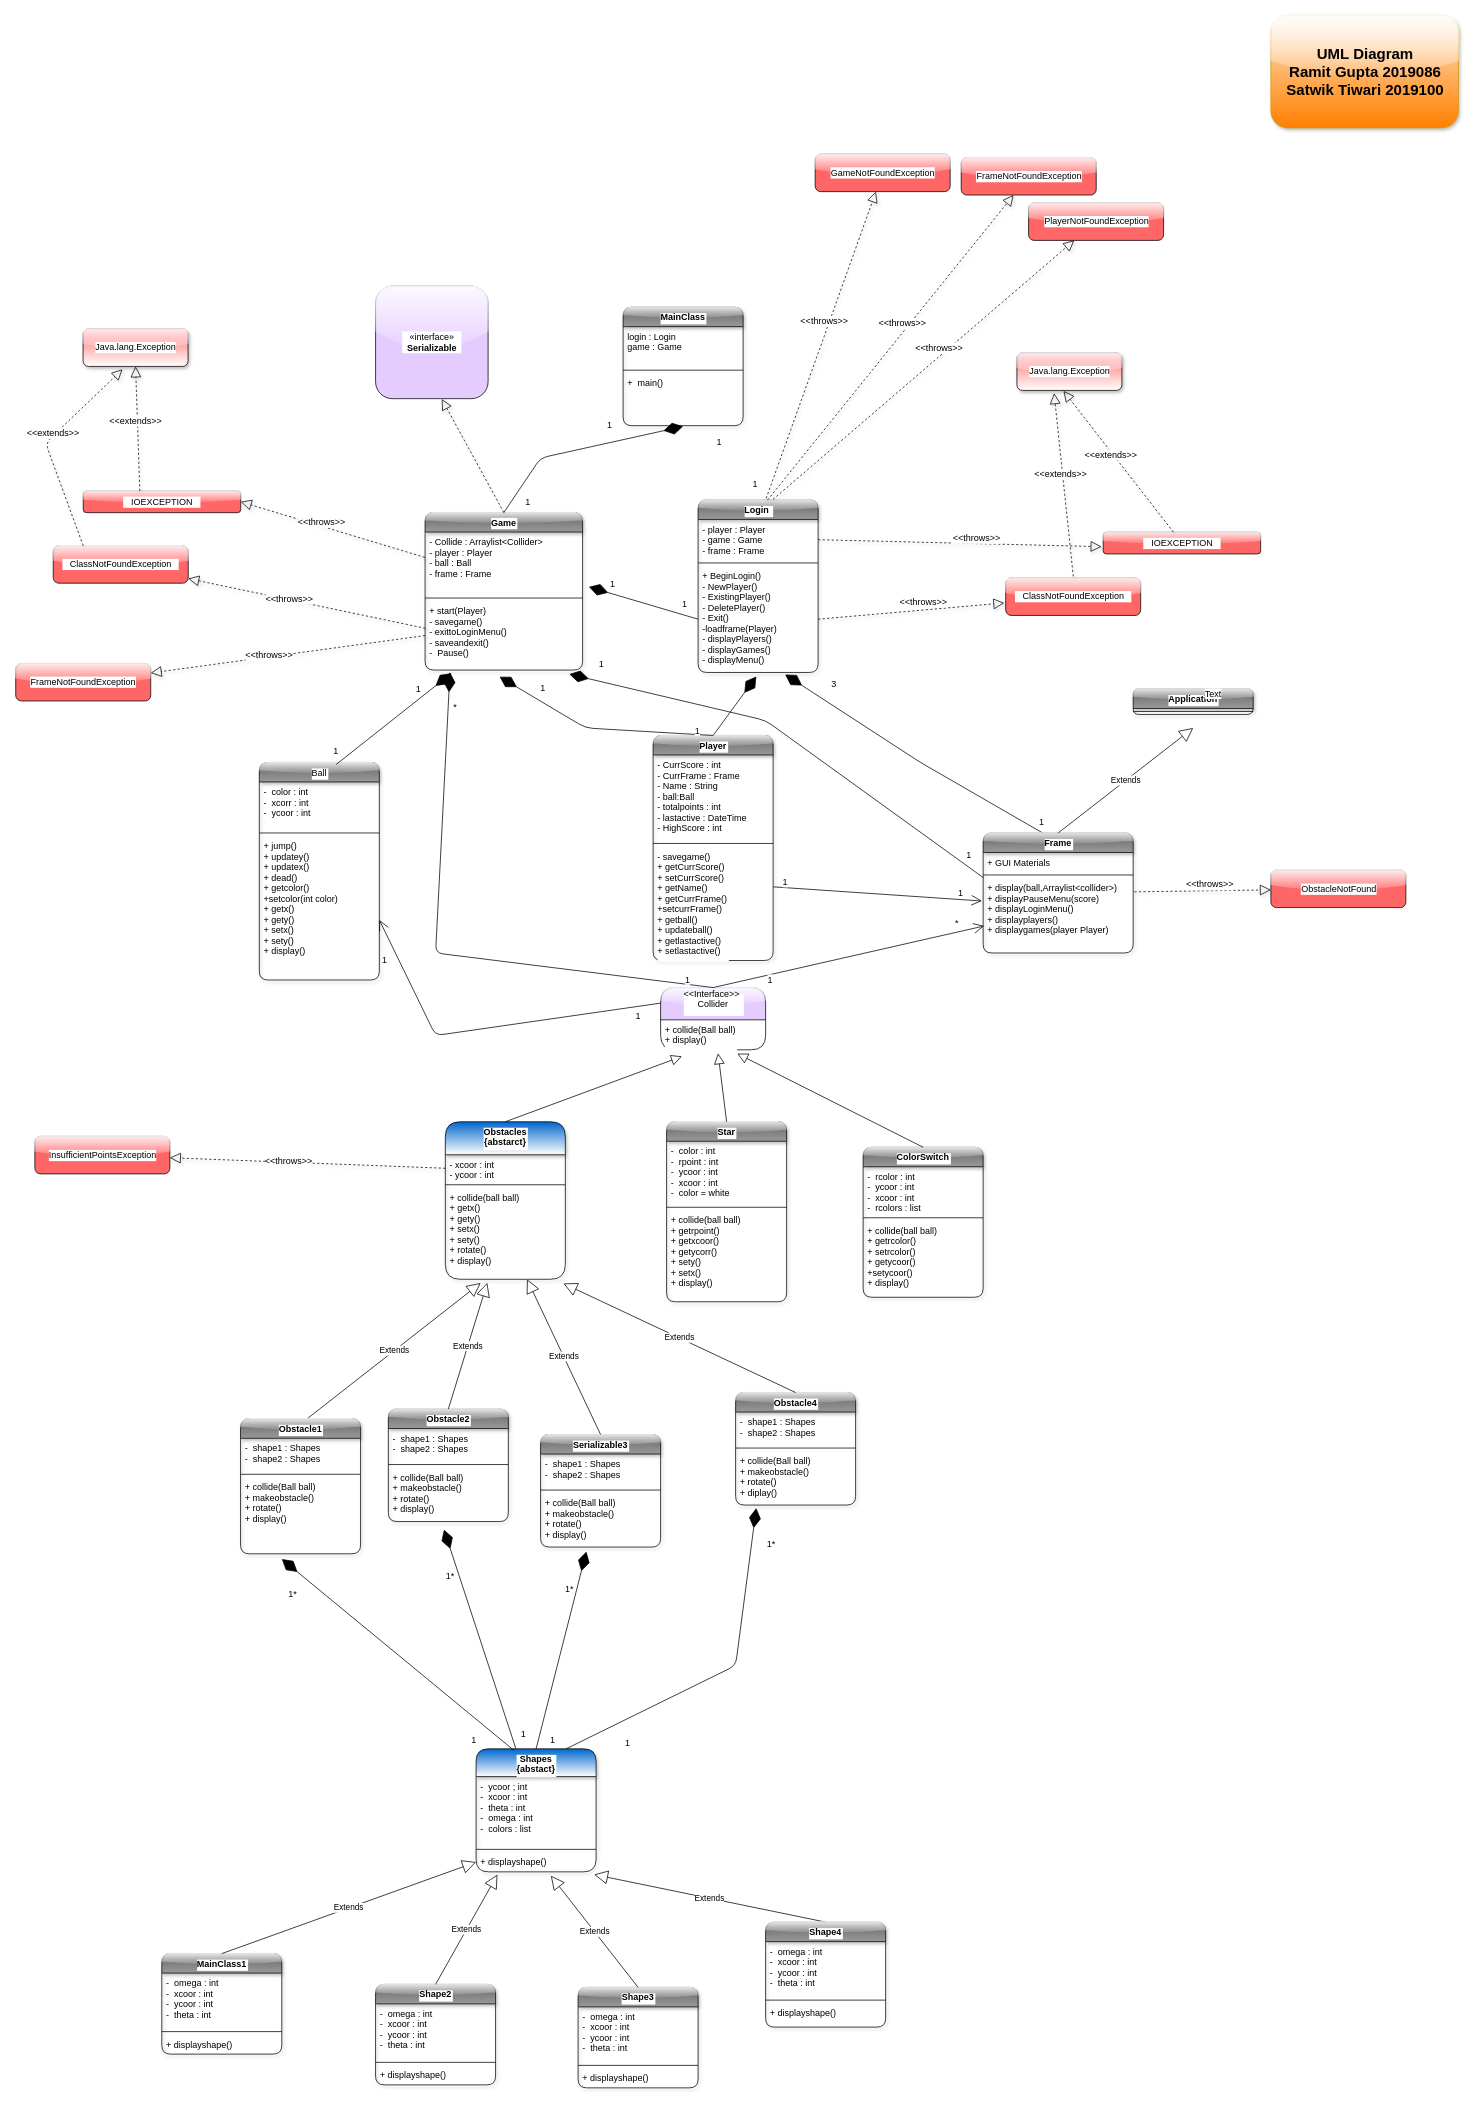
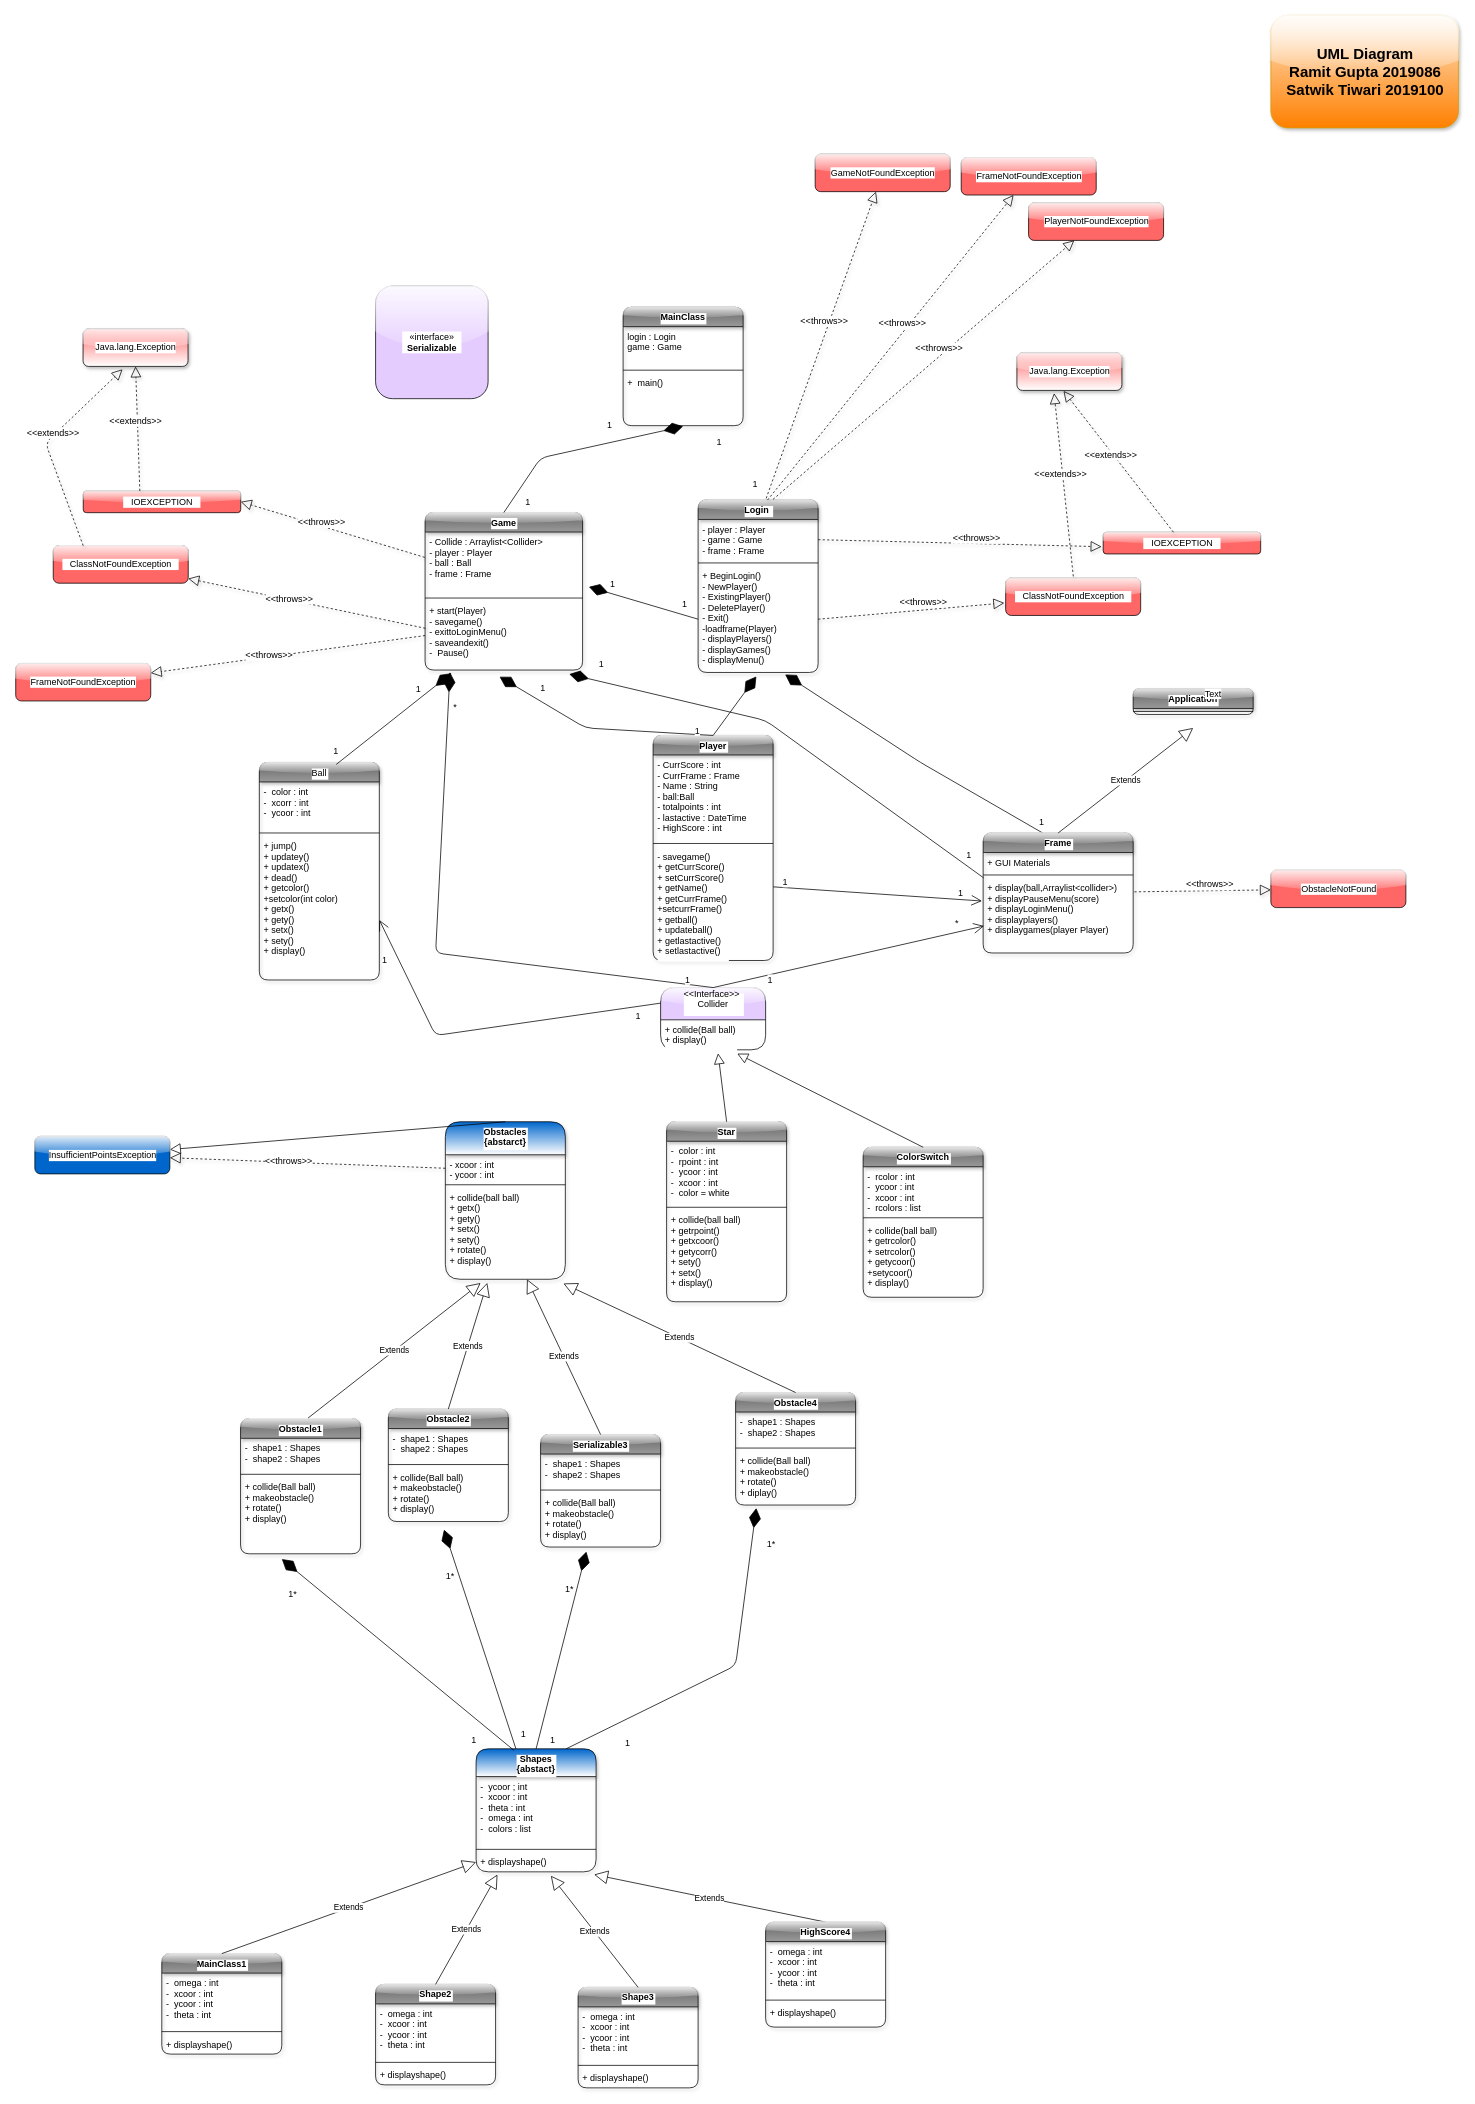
edge "Game" -> "«interface» Serializable": removed
node "3": removed
edge "Obstacles {abstarct}" -> "+ collide(Ball ball) + display()": now "Obstacles {abstarct}" -> "InsufficientPointsException"
node "InsufficientPointsException": fillcolor #ff6666 -> #0066cc
node "Shape4": label "Shape4" -> "HighScore4"
